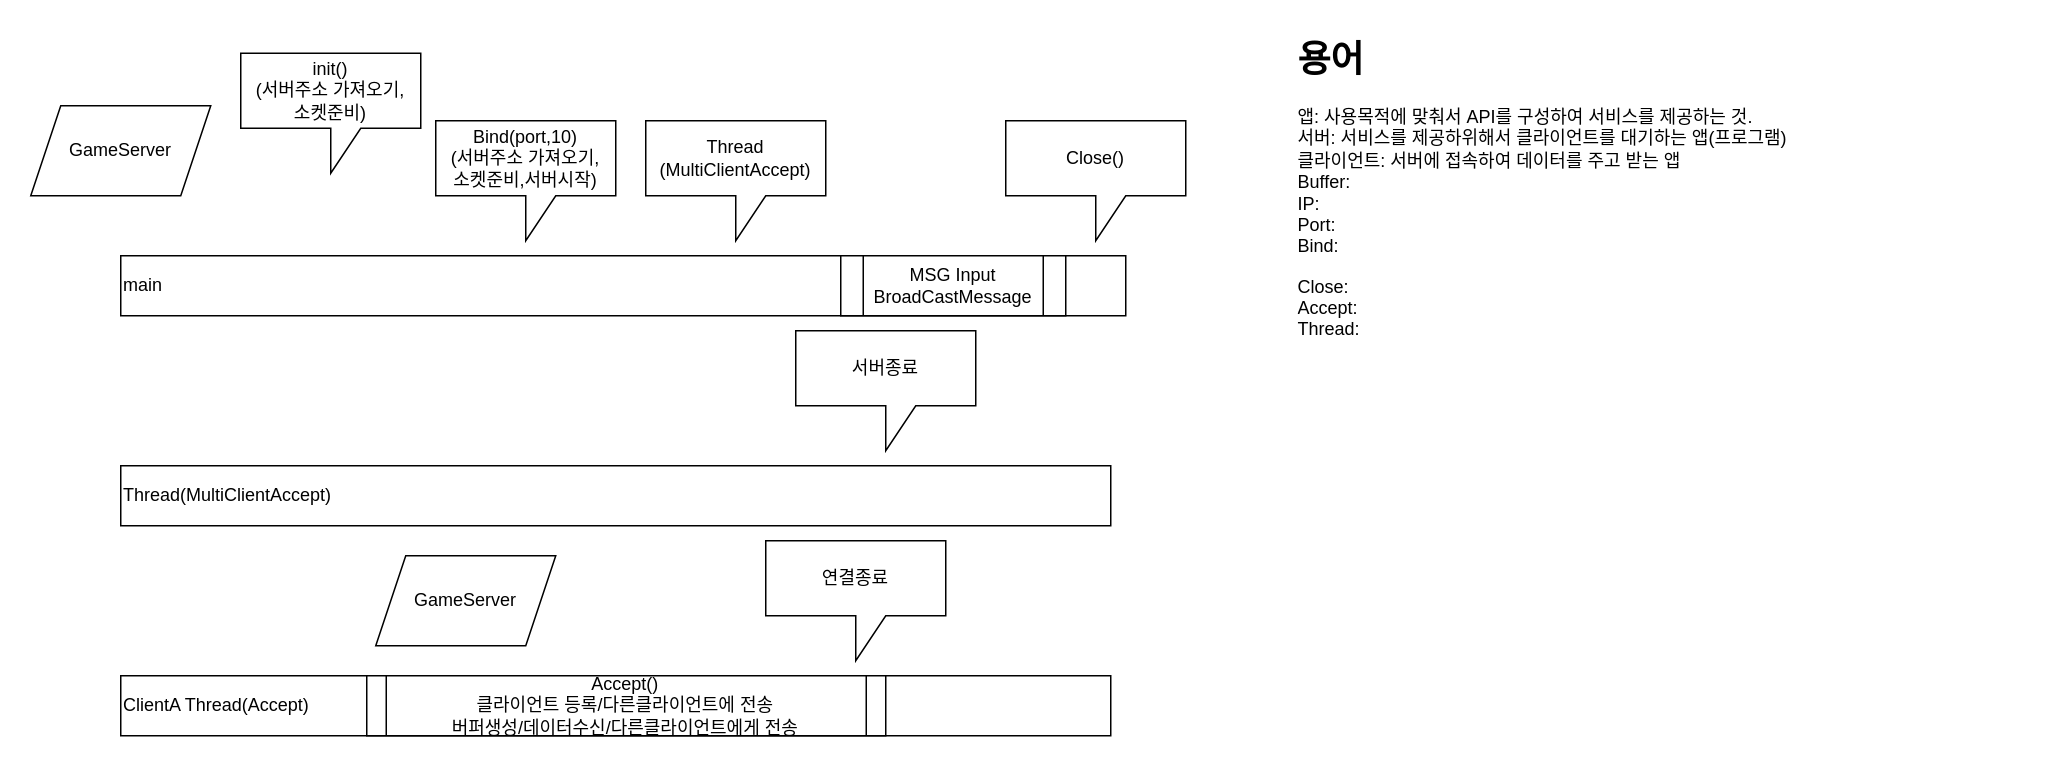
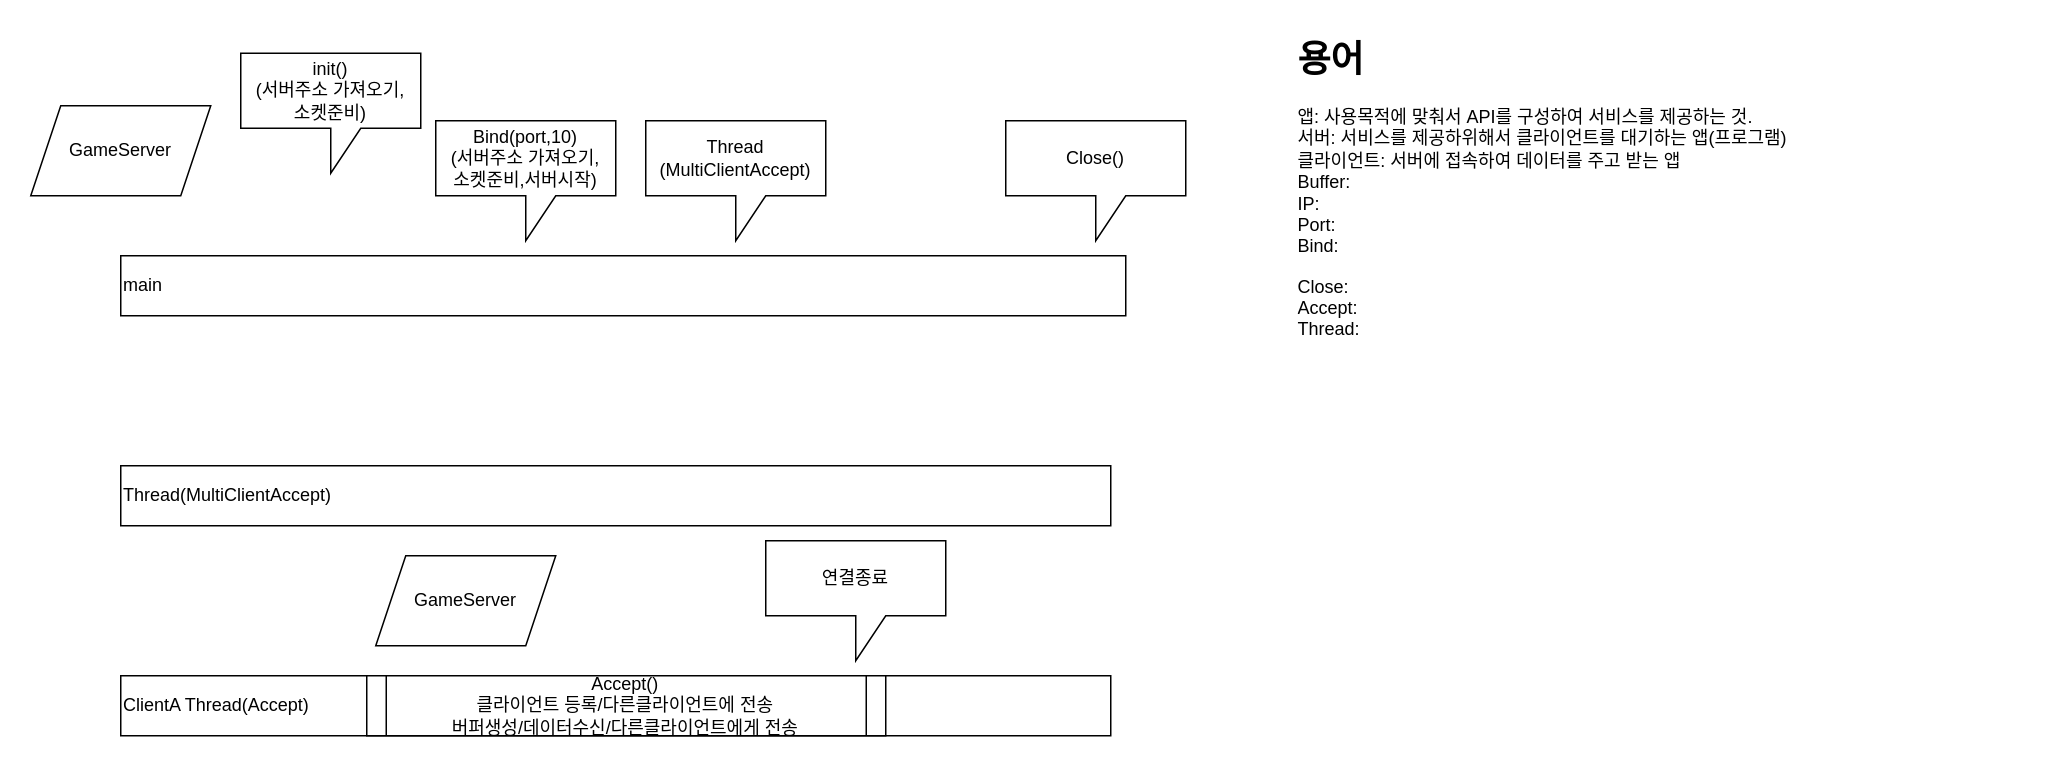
node "MSG Input BroadCastMessage": removed
node "서버종료": removed
